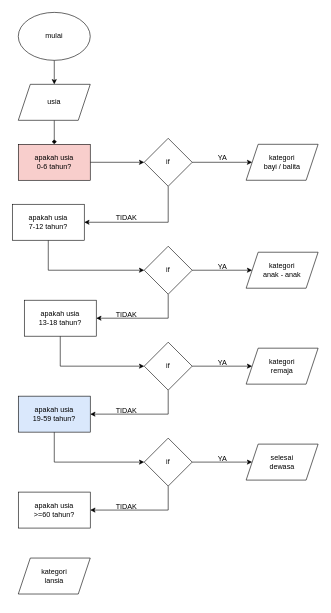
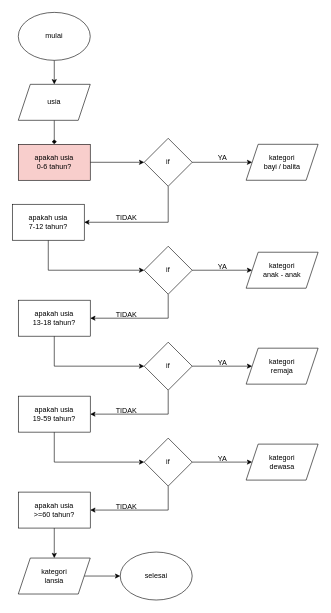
node "apakah usia 13-18 tahun?": moved (60, 318) -> (54, 318)
node "apakah usia 19-59 tahun?": fillcolor #dae8fc -> #ffffff
node "selesai dewasa": label "selesai dewasa" -> "kategori dewasa"
edge "apakah usia >=60 tahun?" -> "kategori lansia": added
edge "kategori lansia" -> "selesai": added
node "selesai": added
